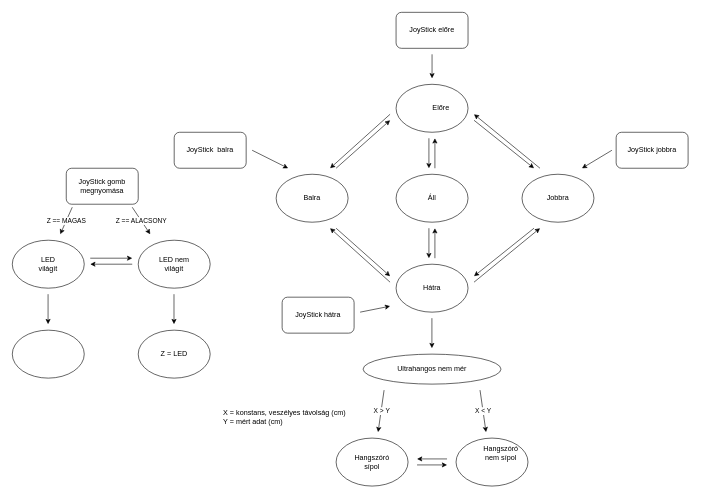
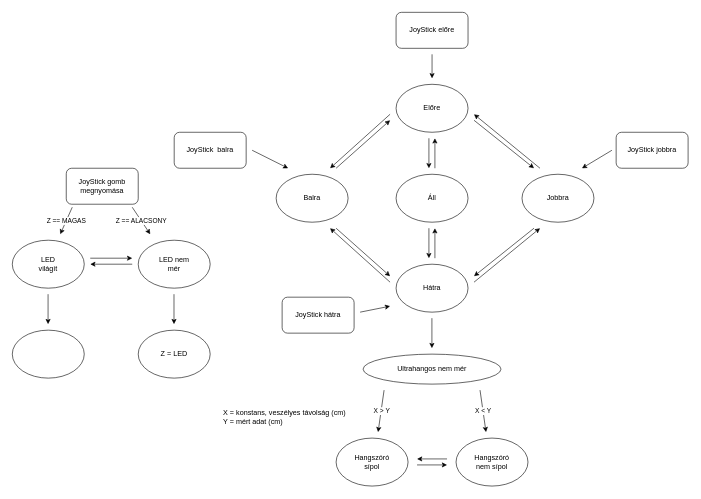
node "Előre": moved (441, 108) -> (432, 108)
node "LED nem világít": label "LED nem világít" -> "LED nem mér"
node "Hangszóró nem sípol": moved (501, 453) -> (492, 462)
